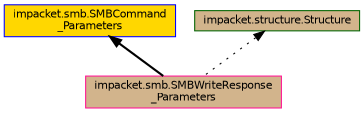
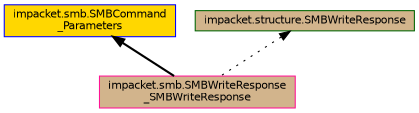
node "impacket.structure.Structure": label "impacket.structure.Structure" -> "impacket.structure.SMBWriteResponse"
node "impacket.smb.SMBWriteResponse _Parameters": label "impacket.smb.SMBWriteResponse _Parameters" -> "impacket.smb.SMBWriteResponse _SMBWriteResponse"
